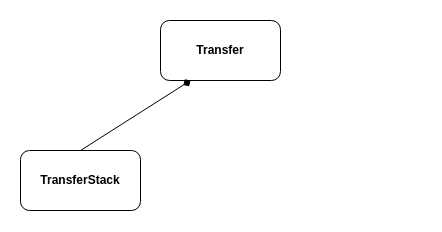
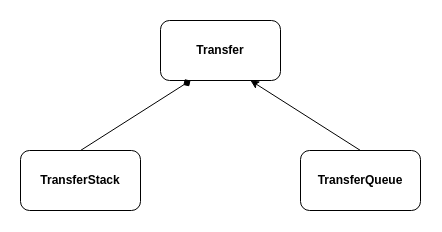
edge "TransferQueue" -> "Transfer": added
node "TransferQueue": added
